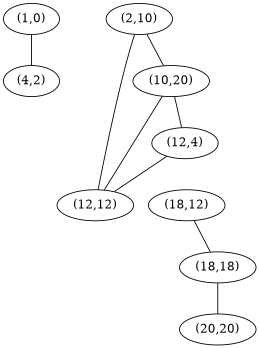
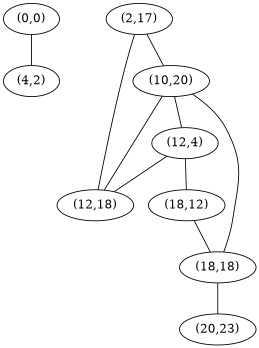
node "(1,0)": label "(1,0)" -> "(0,0)"
node "(2,10)": label "(2,10)" -> "(2,17)"
edge "(10,20)" -- "(18,18)": added
edge "(12,4)" -- "(18,12)": added
node "(12,12)": label "(12,12)" -> "(12,18)"
node "(20,20)": label "(20,20)" -> "(20,23)"
